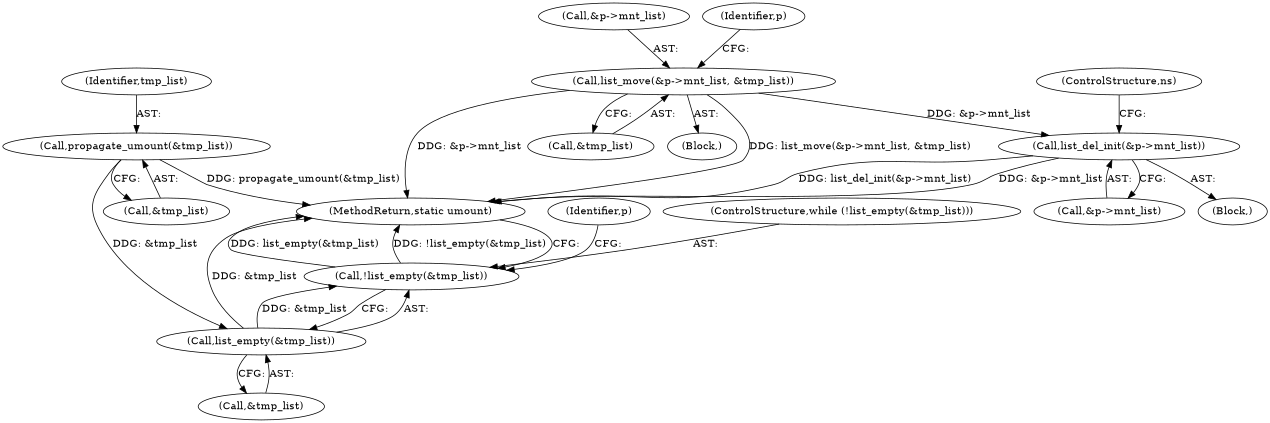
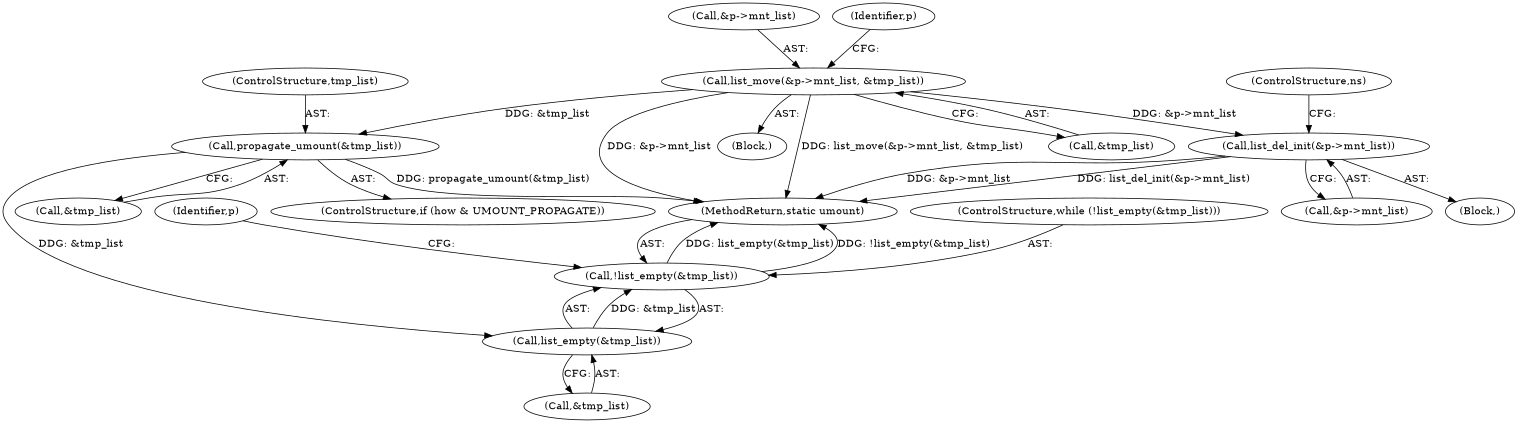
node "(Identifier,tmp_list)": label "(Identifier,tmp_list)" -> "(ControlStructure,tmp_list)"
edge "(Call,list_move(&p->mnt_list, &tmp_list))" -> "(Call,propagate_umount(&tmp_list))": added, label "DDG: &tmp_list"
node "(ControlStructure,if (how & UMOUNT_PROPAGATE))": added
edge "(MethodReturn,static umount)" -> "(Call,!list_empty(&tmp_list))": label "CFG: " -> "AST: "
edge "(Call,list_empty(&tmp_list))" -> "(MethodReturn,static umount)": removed, label "DDG: &tmp_list"
edge "(Call,!list_empty(&tmp_list))" -> "(Call,list_empty(&tmp_list))": label "CFG: " -> "AST: "
